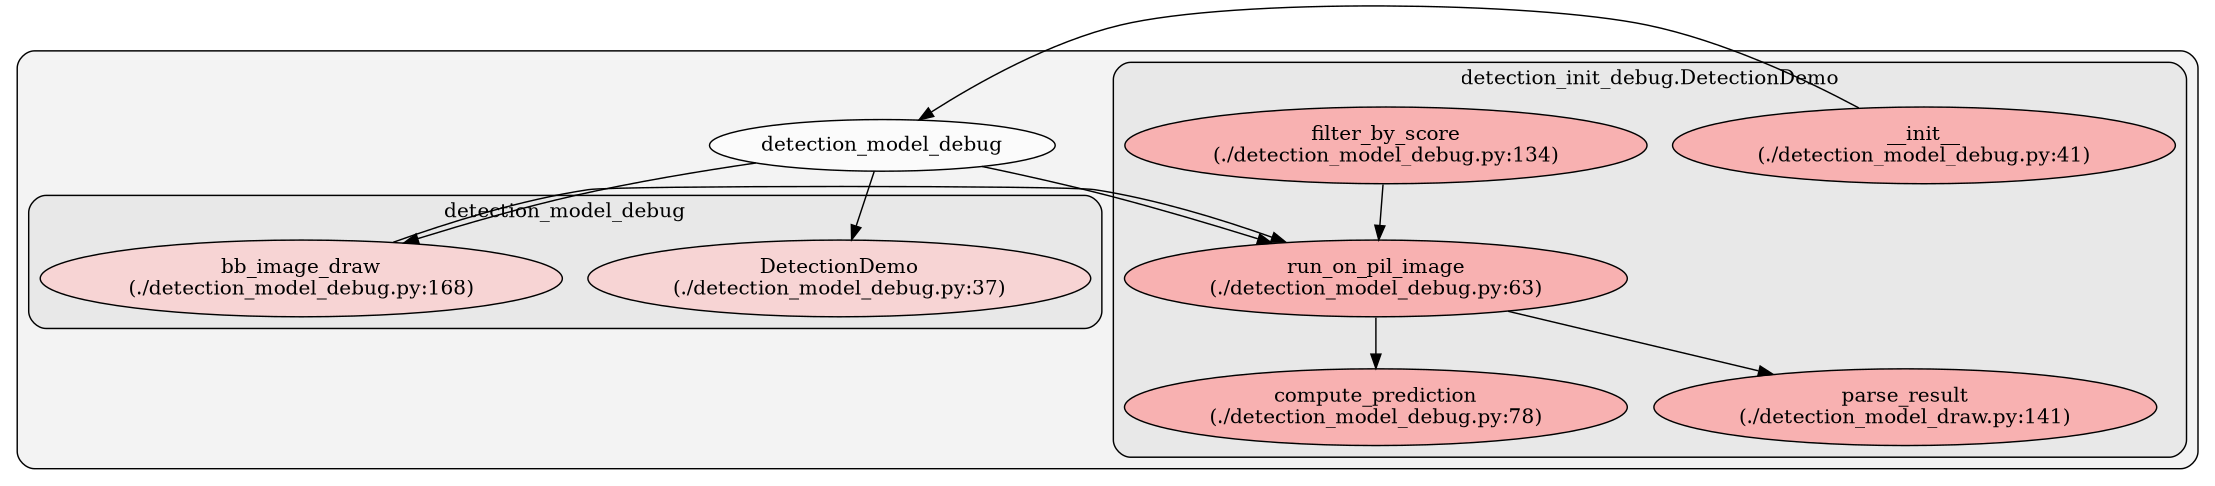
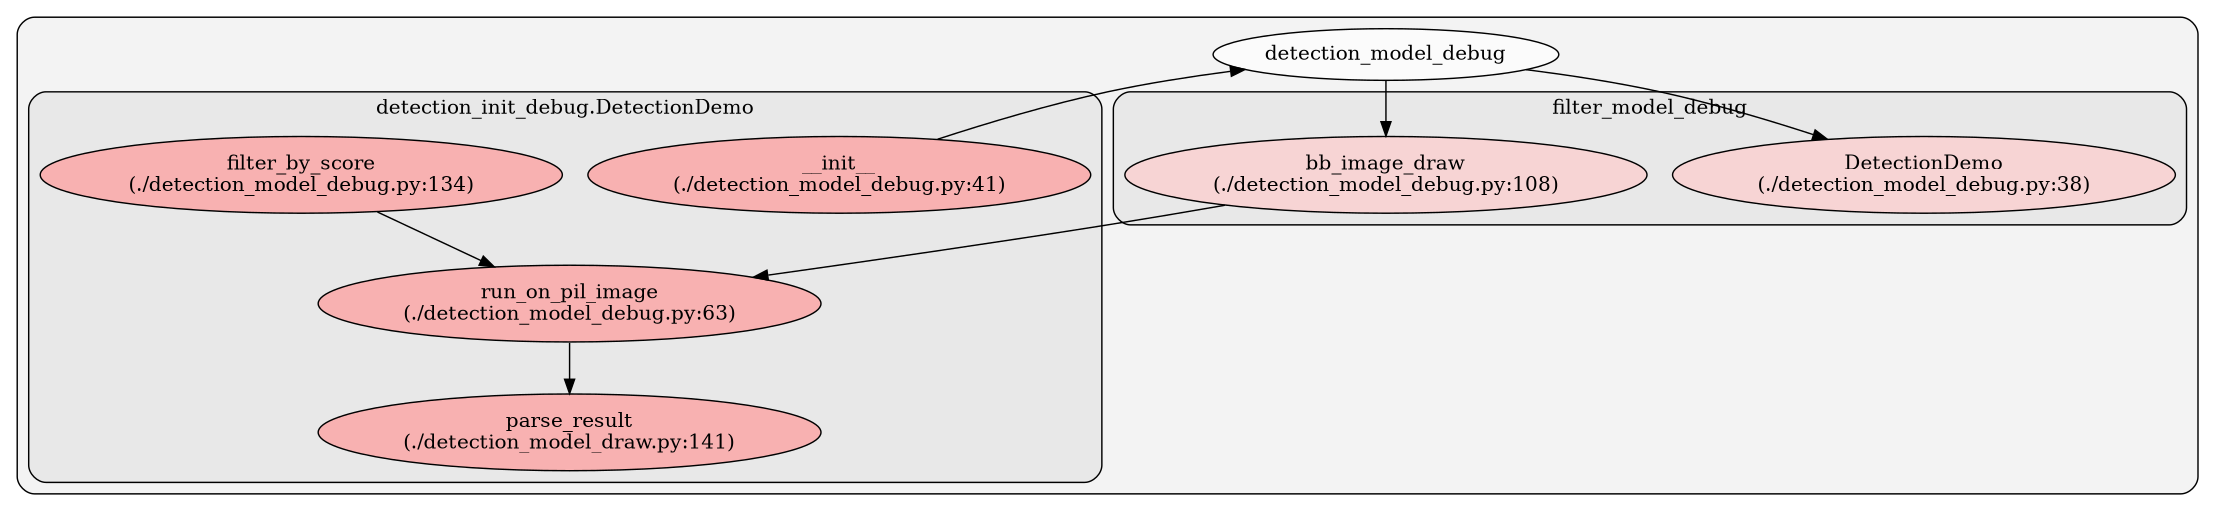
edge "detection_model_debug" -> "run_on_pil_image (./detection_model_debug.py:63)": removed
cluster "detection_model_debug": label "detection_model_debug" -> "filter_model_debug"
node "bb_image_draw (./detection_model_debug.py:168)": label "bb_image_draw (./detection_model_debug.py:168)" -> "bb_image_draw (./detection_model_debug.py:108)"
node "DetectionDemo (./detection_model_debug.py:37)": label "DetectionDemo (./detection_model_debug.py:37)" -> "DetectionDemo (./detection_model_debug.py:38)"
node "compute_prediction (./detection_model_debug.py:78)": removed
